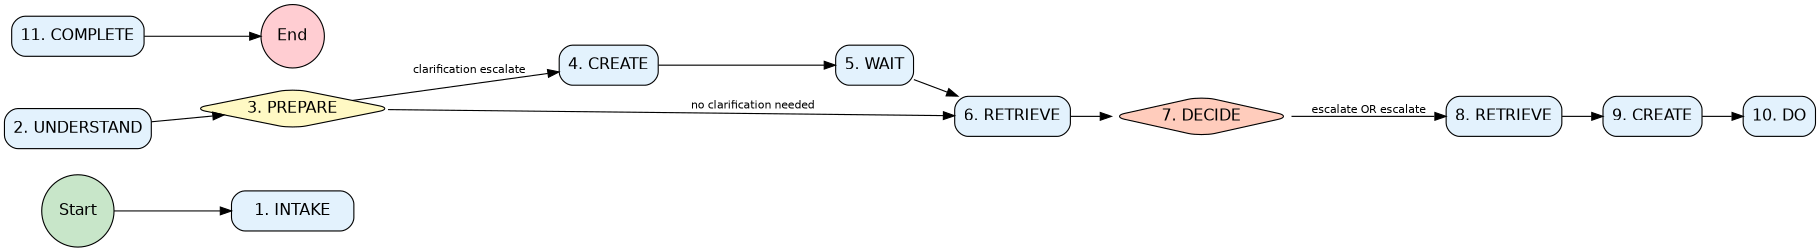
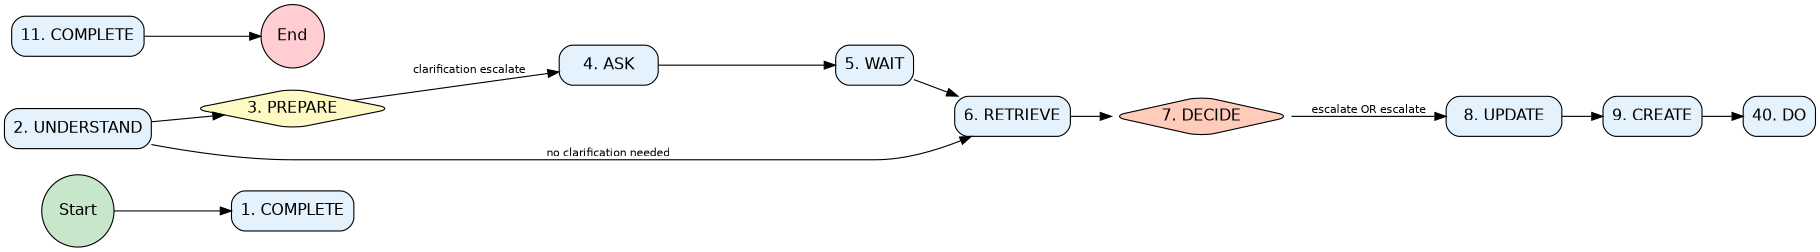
node "4. CREATE": label "4. CREATE" -> "4. ASK"
edge "3. PREPARE" -> "6. RETRIEVE": now "2. UNDERSTAND" -> "6. RETRIEVE"
node "8. RETRIEVE": label "8. RETRIEVE" -> "8. UPDATE"
node "10. DO": label "10. DO" -> "40. DO"
node "1. INTAKE": label "1. INTAKE" -> "1. COMPLETE"
